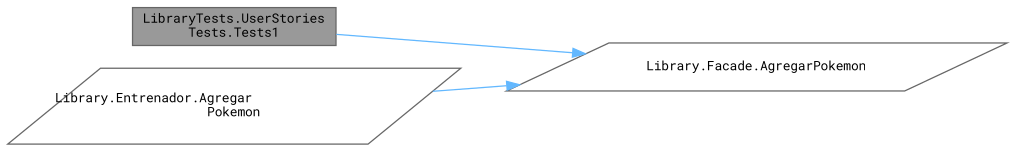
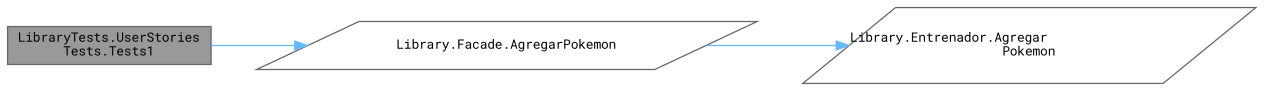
edge "Library.Entrenador.Agregar Pokemon" -> "Library.Facade.AgregarPokemon": reversed
